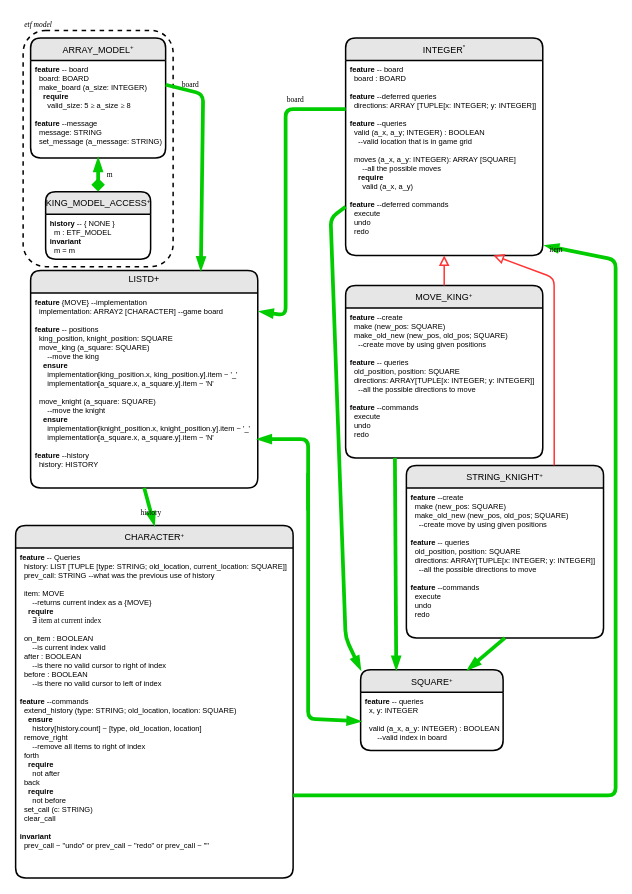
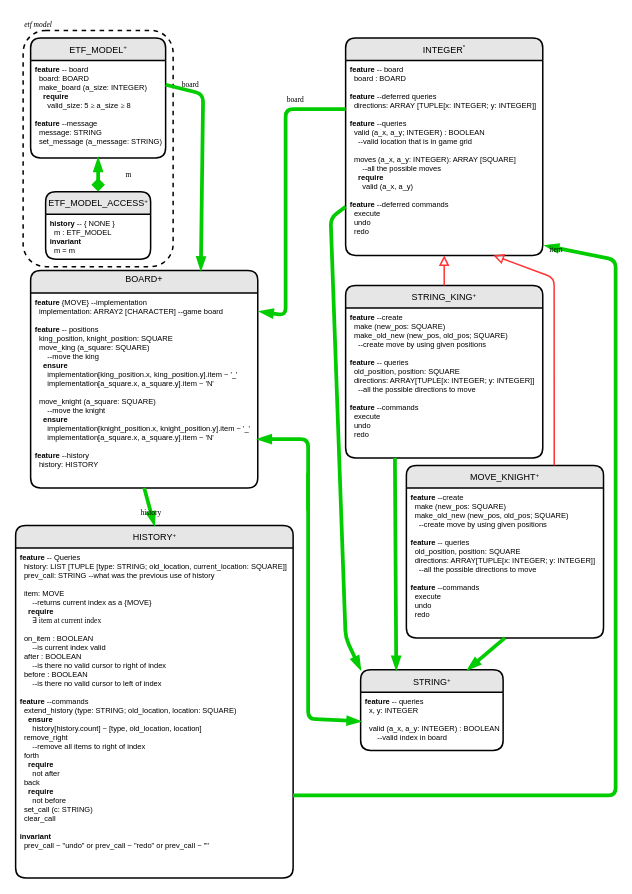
node "ARRAY_MODEL+": label "ARRAY_MODEL+" -> "ETF_MODEL+"
node "m": moved (113, 173) -> (132, 173)
node "KING_MODEL_ACCESS+": label "KING_MODEL_ACCESS+" -> "ETF_MODEL_ACCESS+"
node "LISTD+": label "LISTD+" -> "BOARD+"
node "MOVE_KING+": label "MOVE_KING+" -> "STRING_KING+"
node "STRING_KNIGHT+": label "STRING_KNIGHT+" -> "MOVE_KNIGHT+"
node "CHARACTER+": label "CHARACTER+" -> "HISTORY+"
node "SQUARE+": label "SQUARE+" -> "STRING+"
